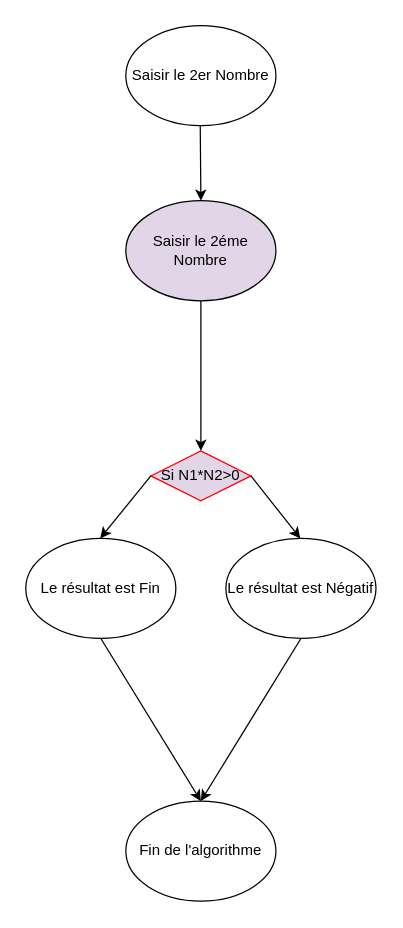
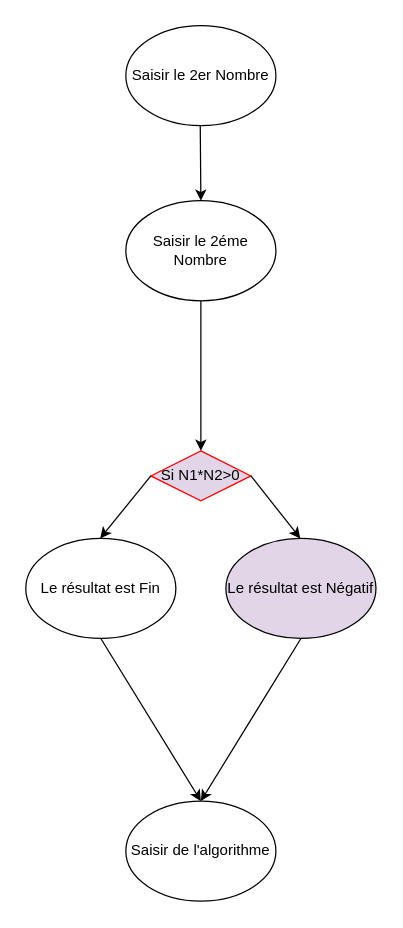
node "Saisir le 2éme Nombre": fillcolor #e1d5e7 -> #ffffff
node "Le résultat est Négatif": fillcolor #ffffff -> #e1d5e7
node "Fin de l'algorithme": label "Fin de l'algorithme" -> "Saisir de l'algorithme"
